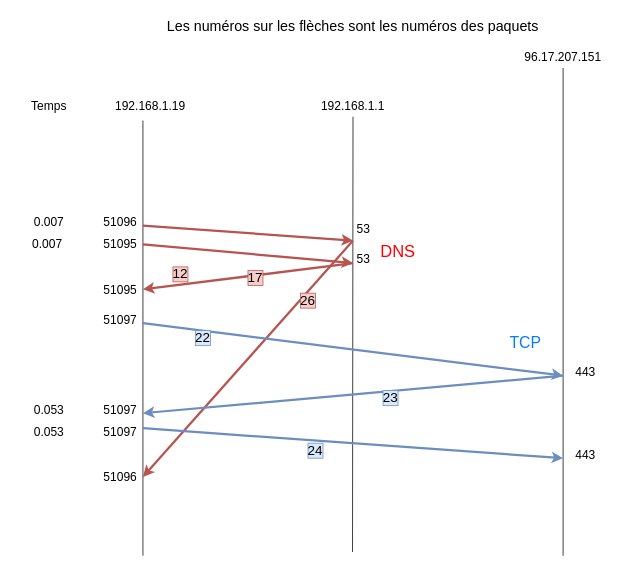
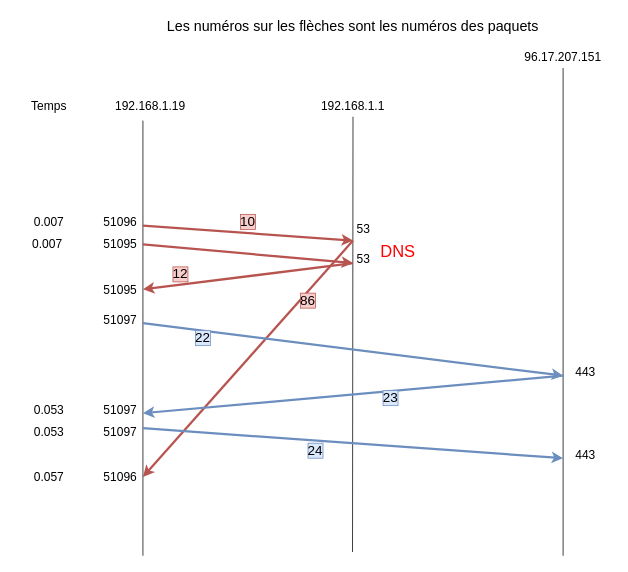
node "10": added
node "17": removed
node "26": label "26" -> "86"
node "TCP": removed
node "0.057": added
